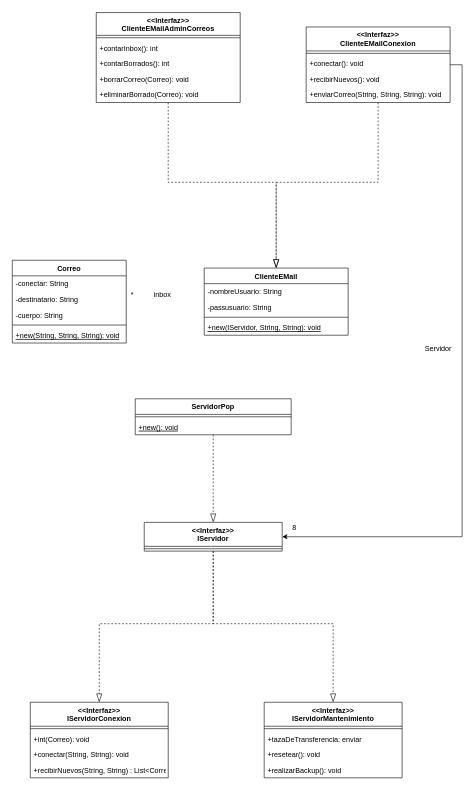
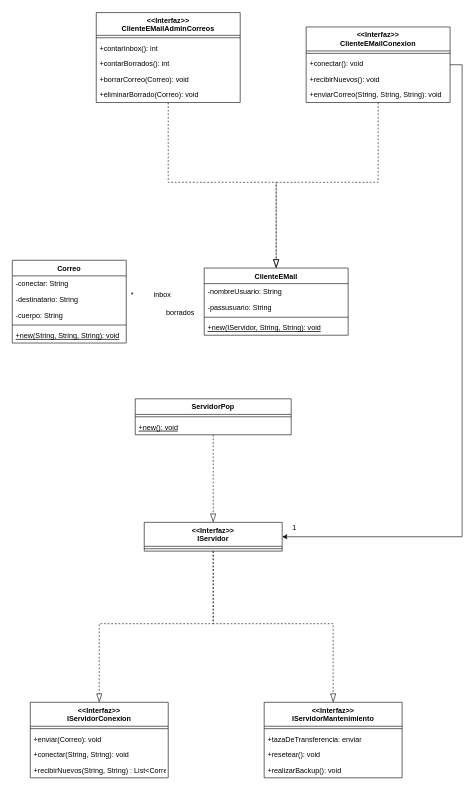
node "borrados": added
node "Servidor": removed
node "8": label "8" -> "1"
node "+int(Correo): void": label "+int(Correo): void" -> "+enviar(Correo): void"
